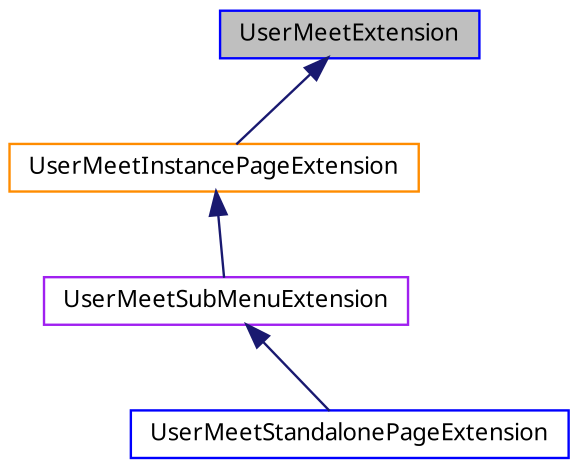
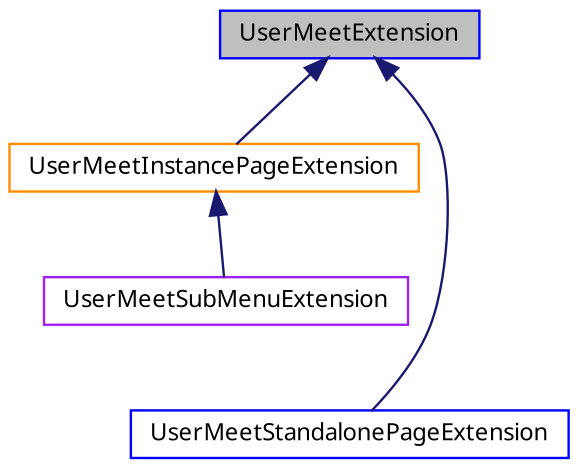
edge "UserMeetStandalonePageExtension" -> "UserMeetSubMenuExtension": now "UserMeetStandalonePageExtension" -> "UserMeetExtension"
